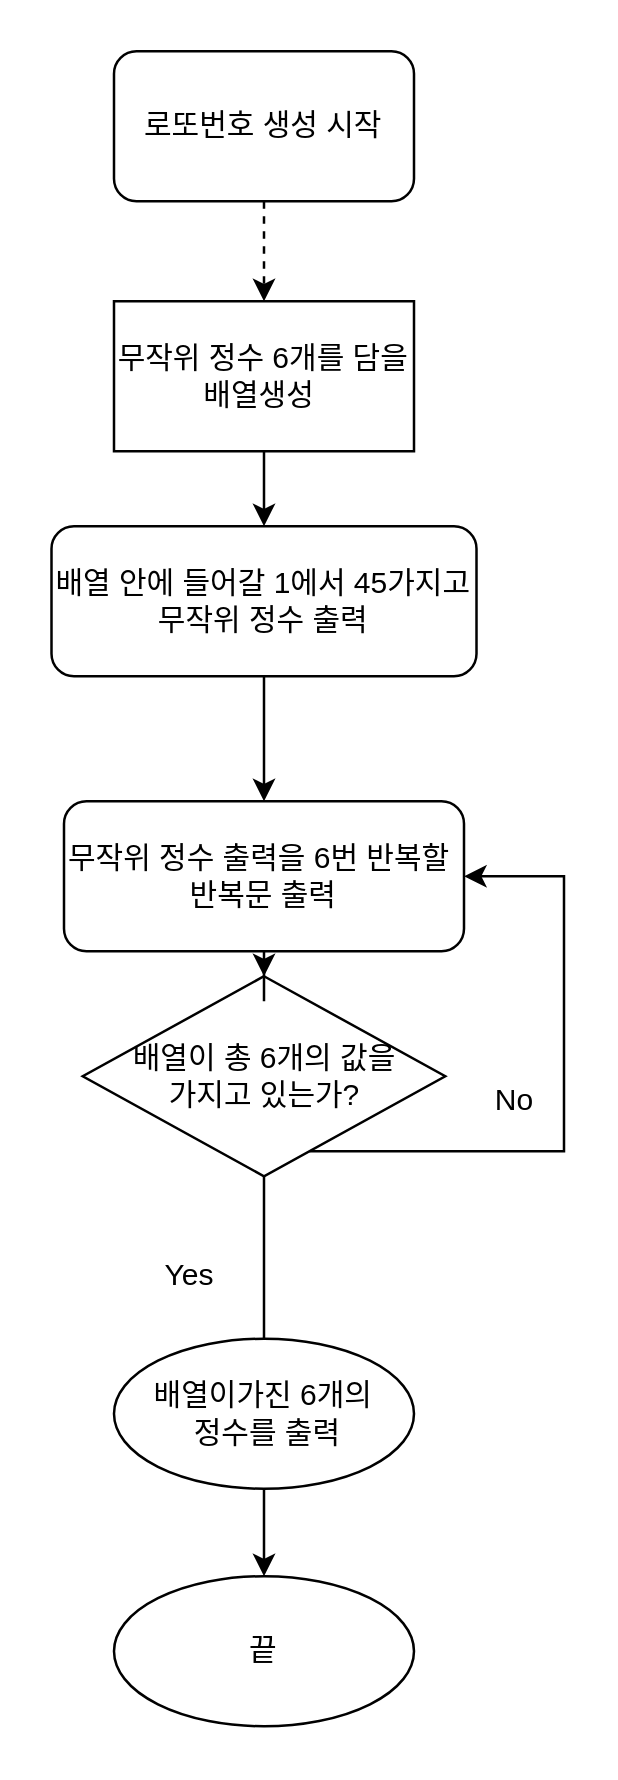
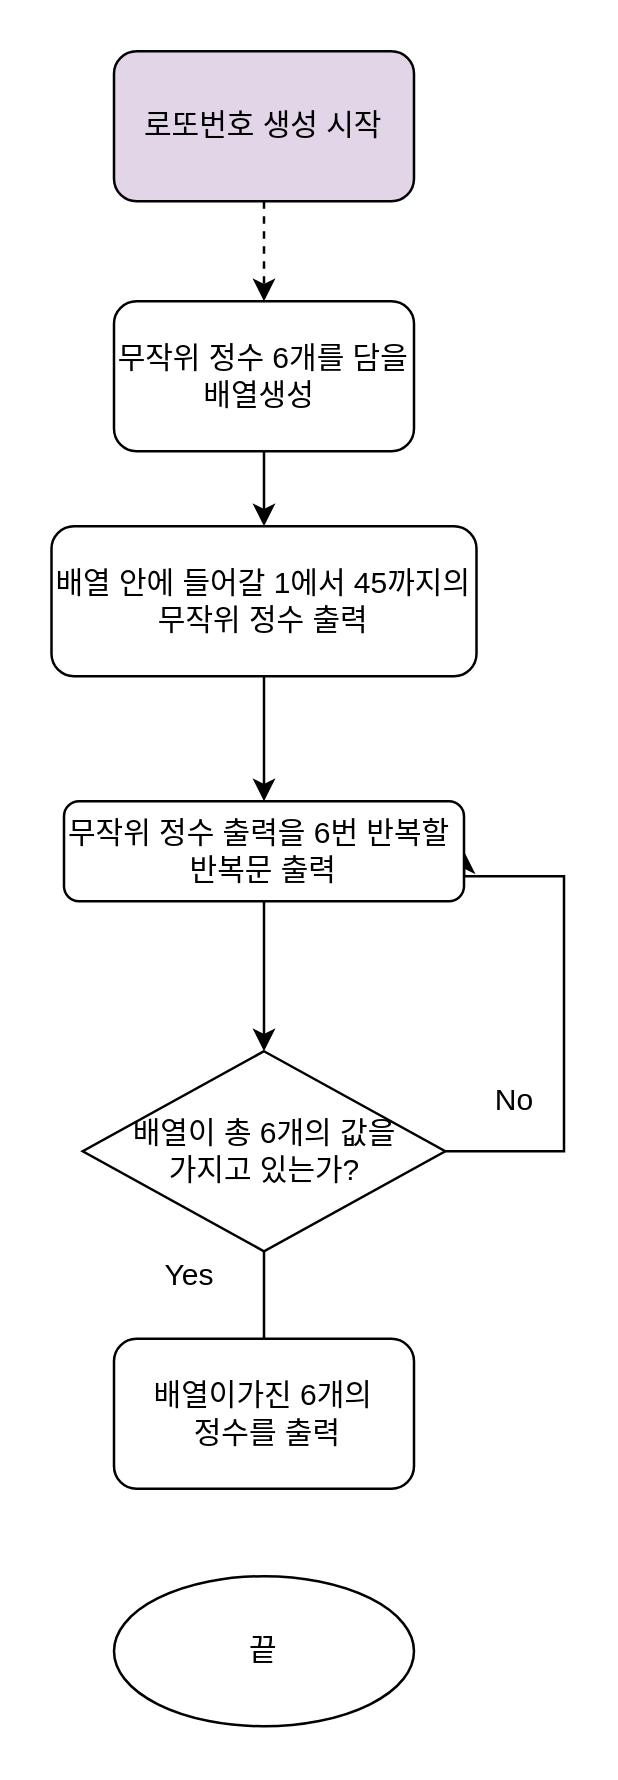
node "로또번호 생성 시작": fillcolor #ffffff -> #e1d5e7
node "무작위 정수 6개를 담을 배열생성": shape rectangle -> rounded rectangle
node "배열 안에 들어갈 1에서 45가지고 무작위 정수 출력": label "배열 안에 들어갈 1에서 45가지고 무작위 정수 출력" -> "배열 안에 들어갈 1에서 45까지의 무작위 정수 출력"
node "무작위 정수 출력을 6번 반복할 반복문 출력": size 400x150 -> 400x100
node "배열이 총 6개의 값을 가지고 있는가?": moved (264, 1076) -> (264, 1151)
node "배열이가진 6개의 정수를 출력": shape ellipse -> rounded rectangle
edge "배열이가진 6개의 정수를 출력" -> "끝": removed
